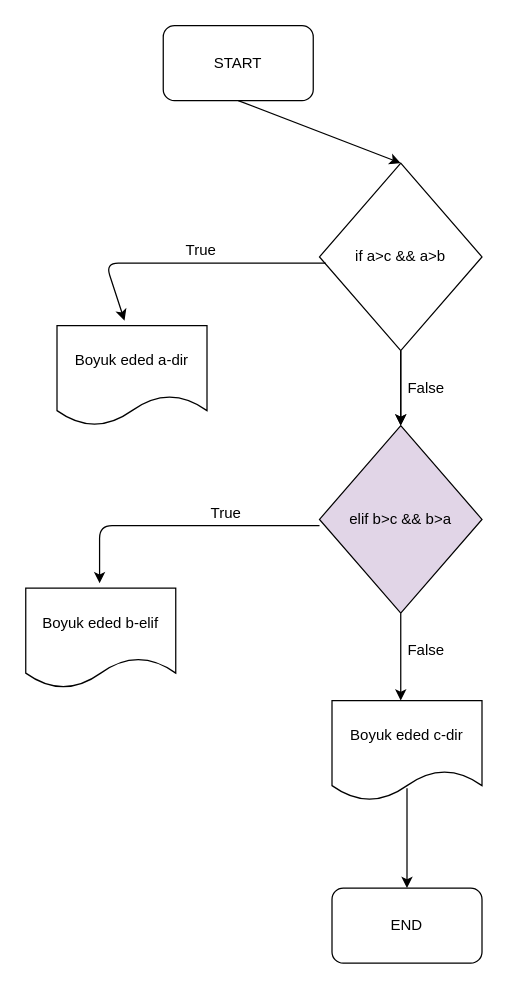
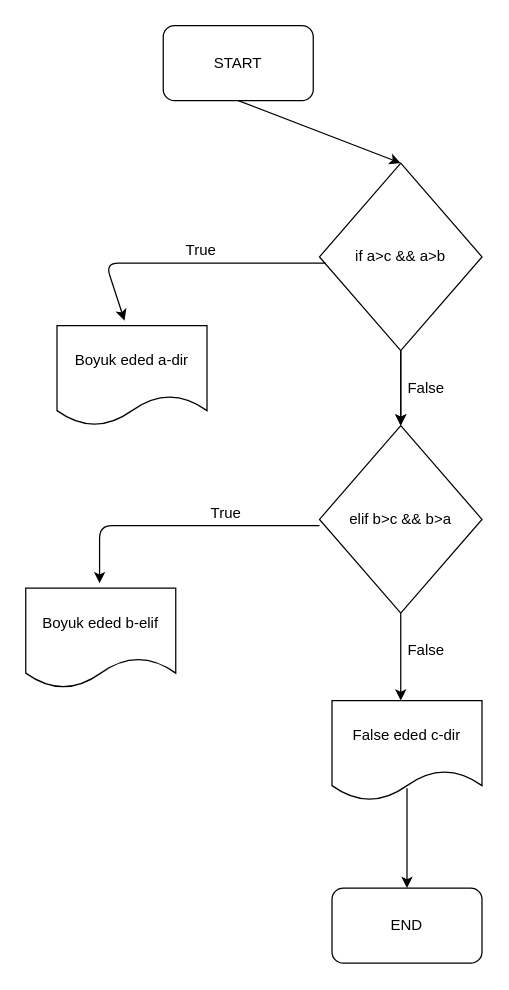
node "elif b>c && b>a": fillcolor #e1d5e7 -> #ffffff
node "Boyuk eded c-dir": label "Boyuk eded c-dir" -> "False eded c-dir"
